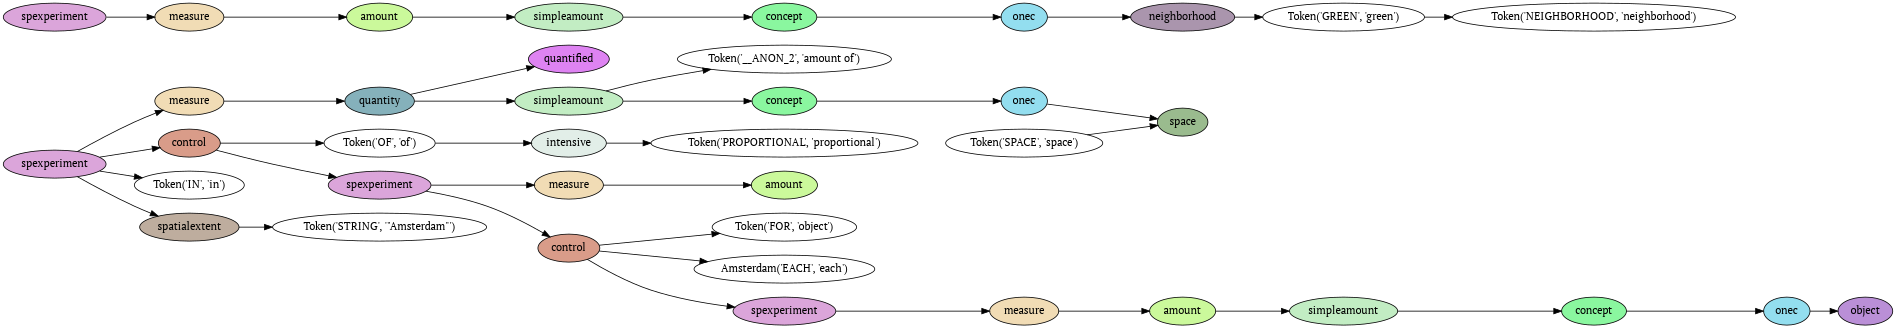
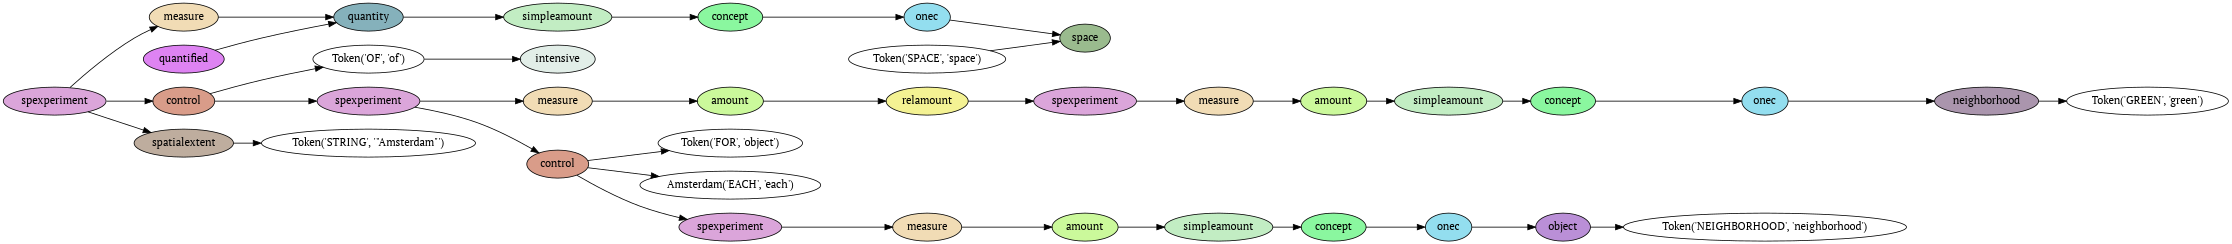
edge "Token('GREEN', 'green')" -> "Token('NEIGHBORHOOD', 'neighborhood')": now "object" -> "Token('NEIGHBORHOOD', 'neighborhood')"
node "Token('__ANON_2', 'amount of')": removed
edge "quantity" -> "quantified": reversed
node "relamount": added
node "Token('PROPORTIONAL', 'proportional')": removed
node "Token('IN', 'in')": removed
